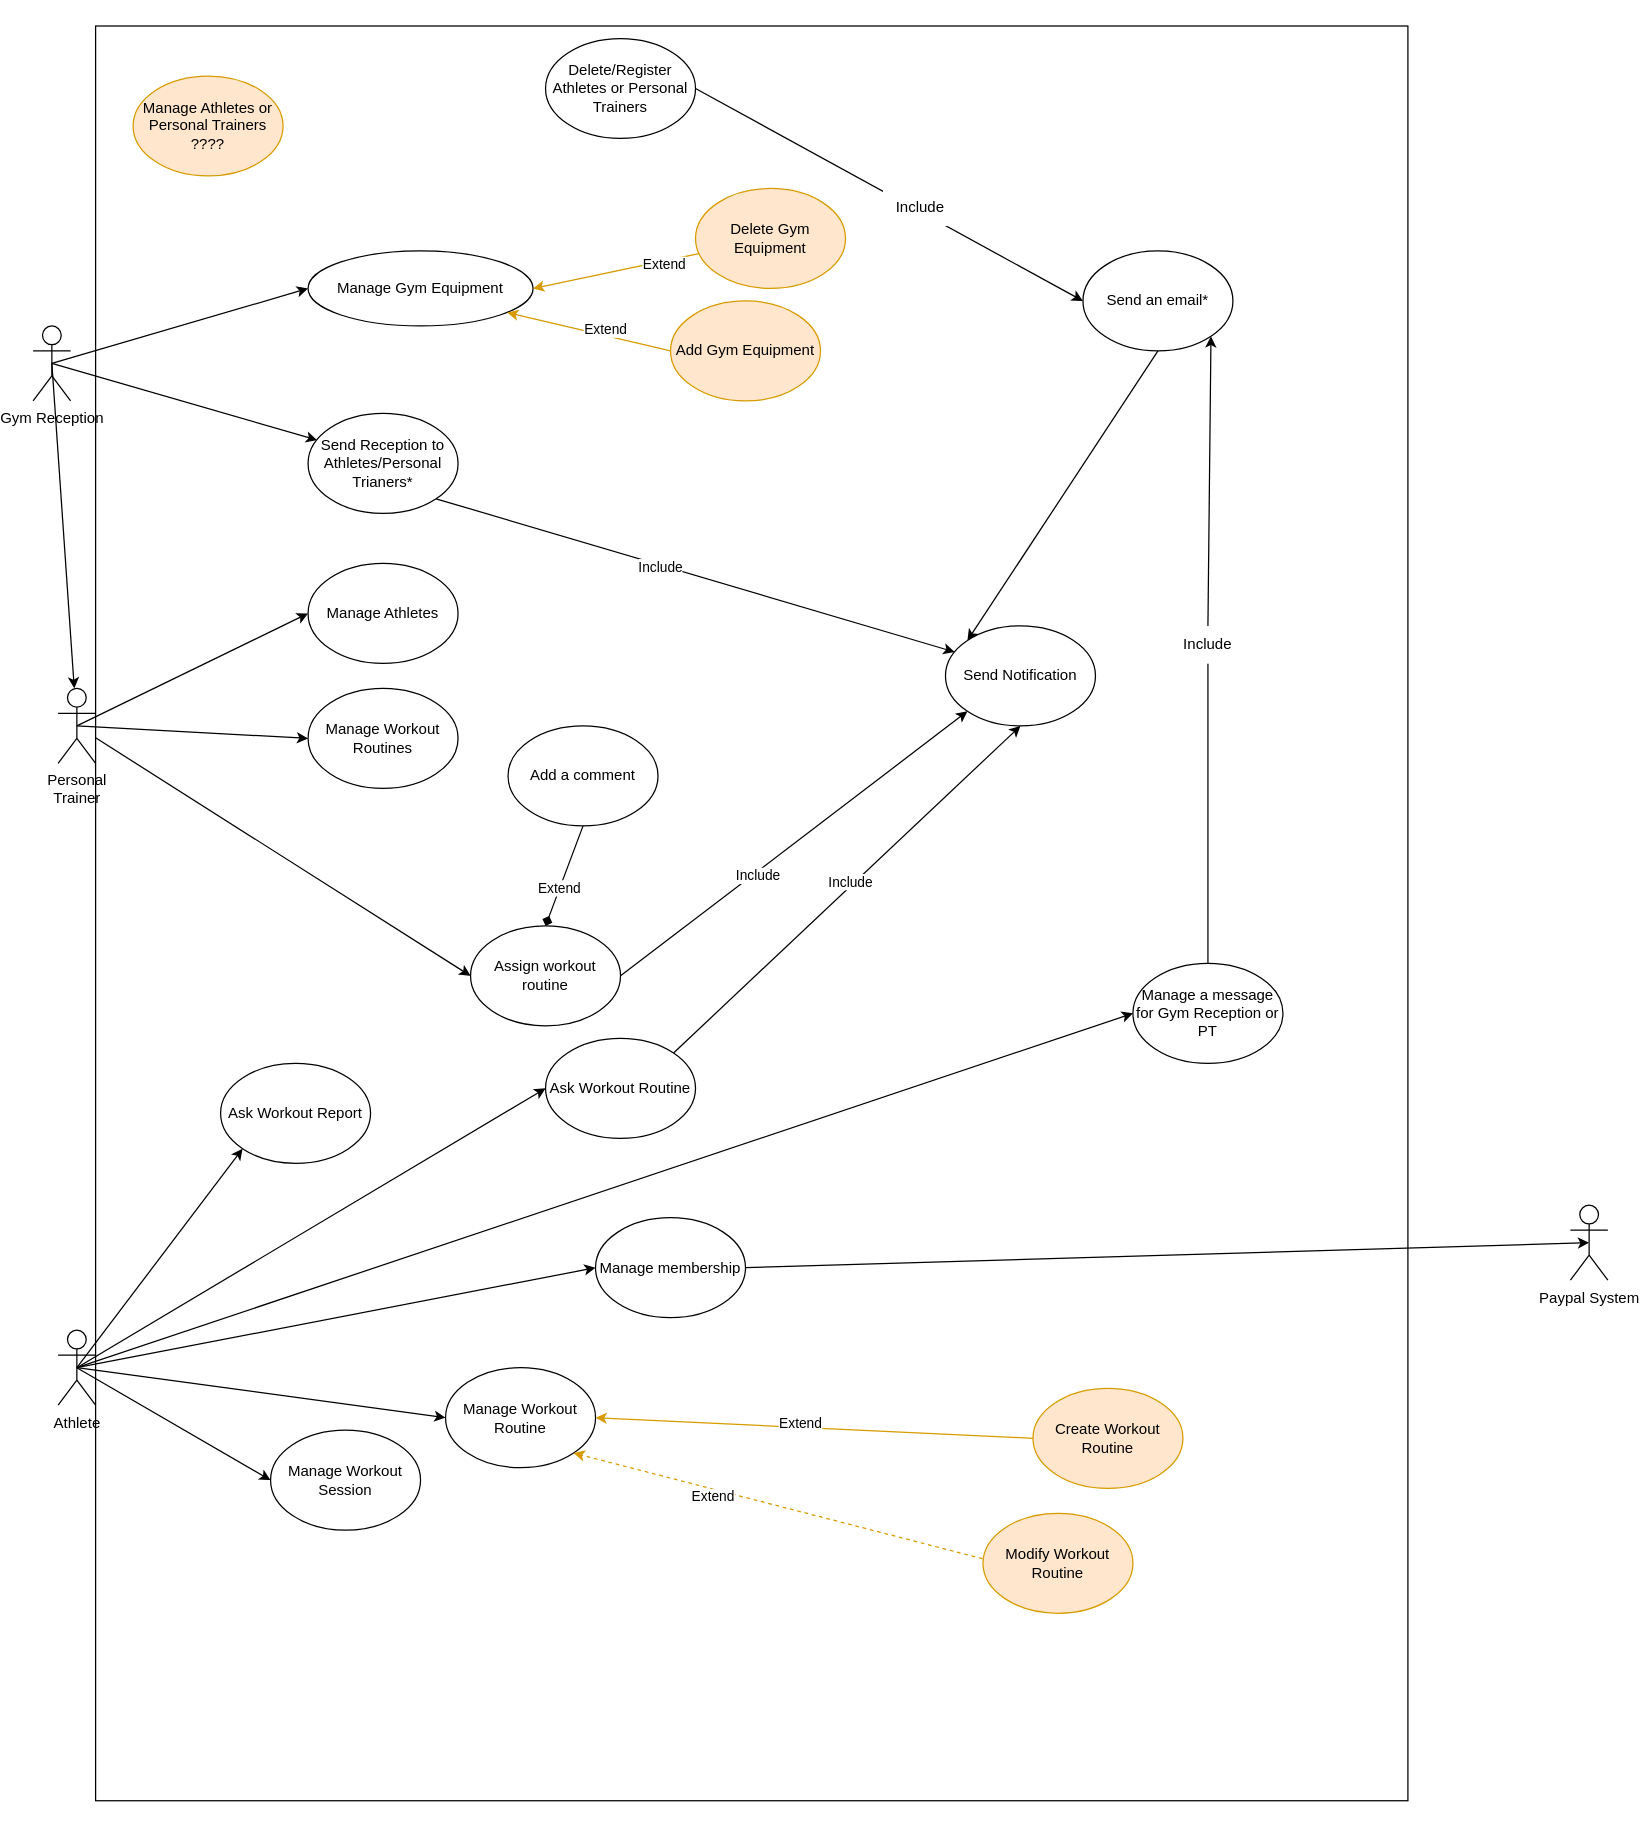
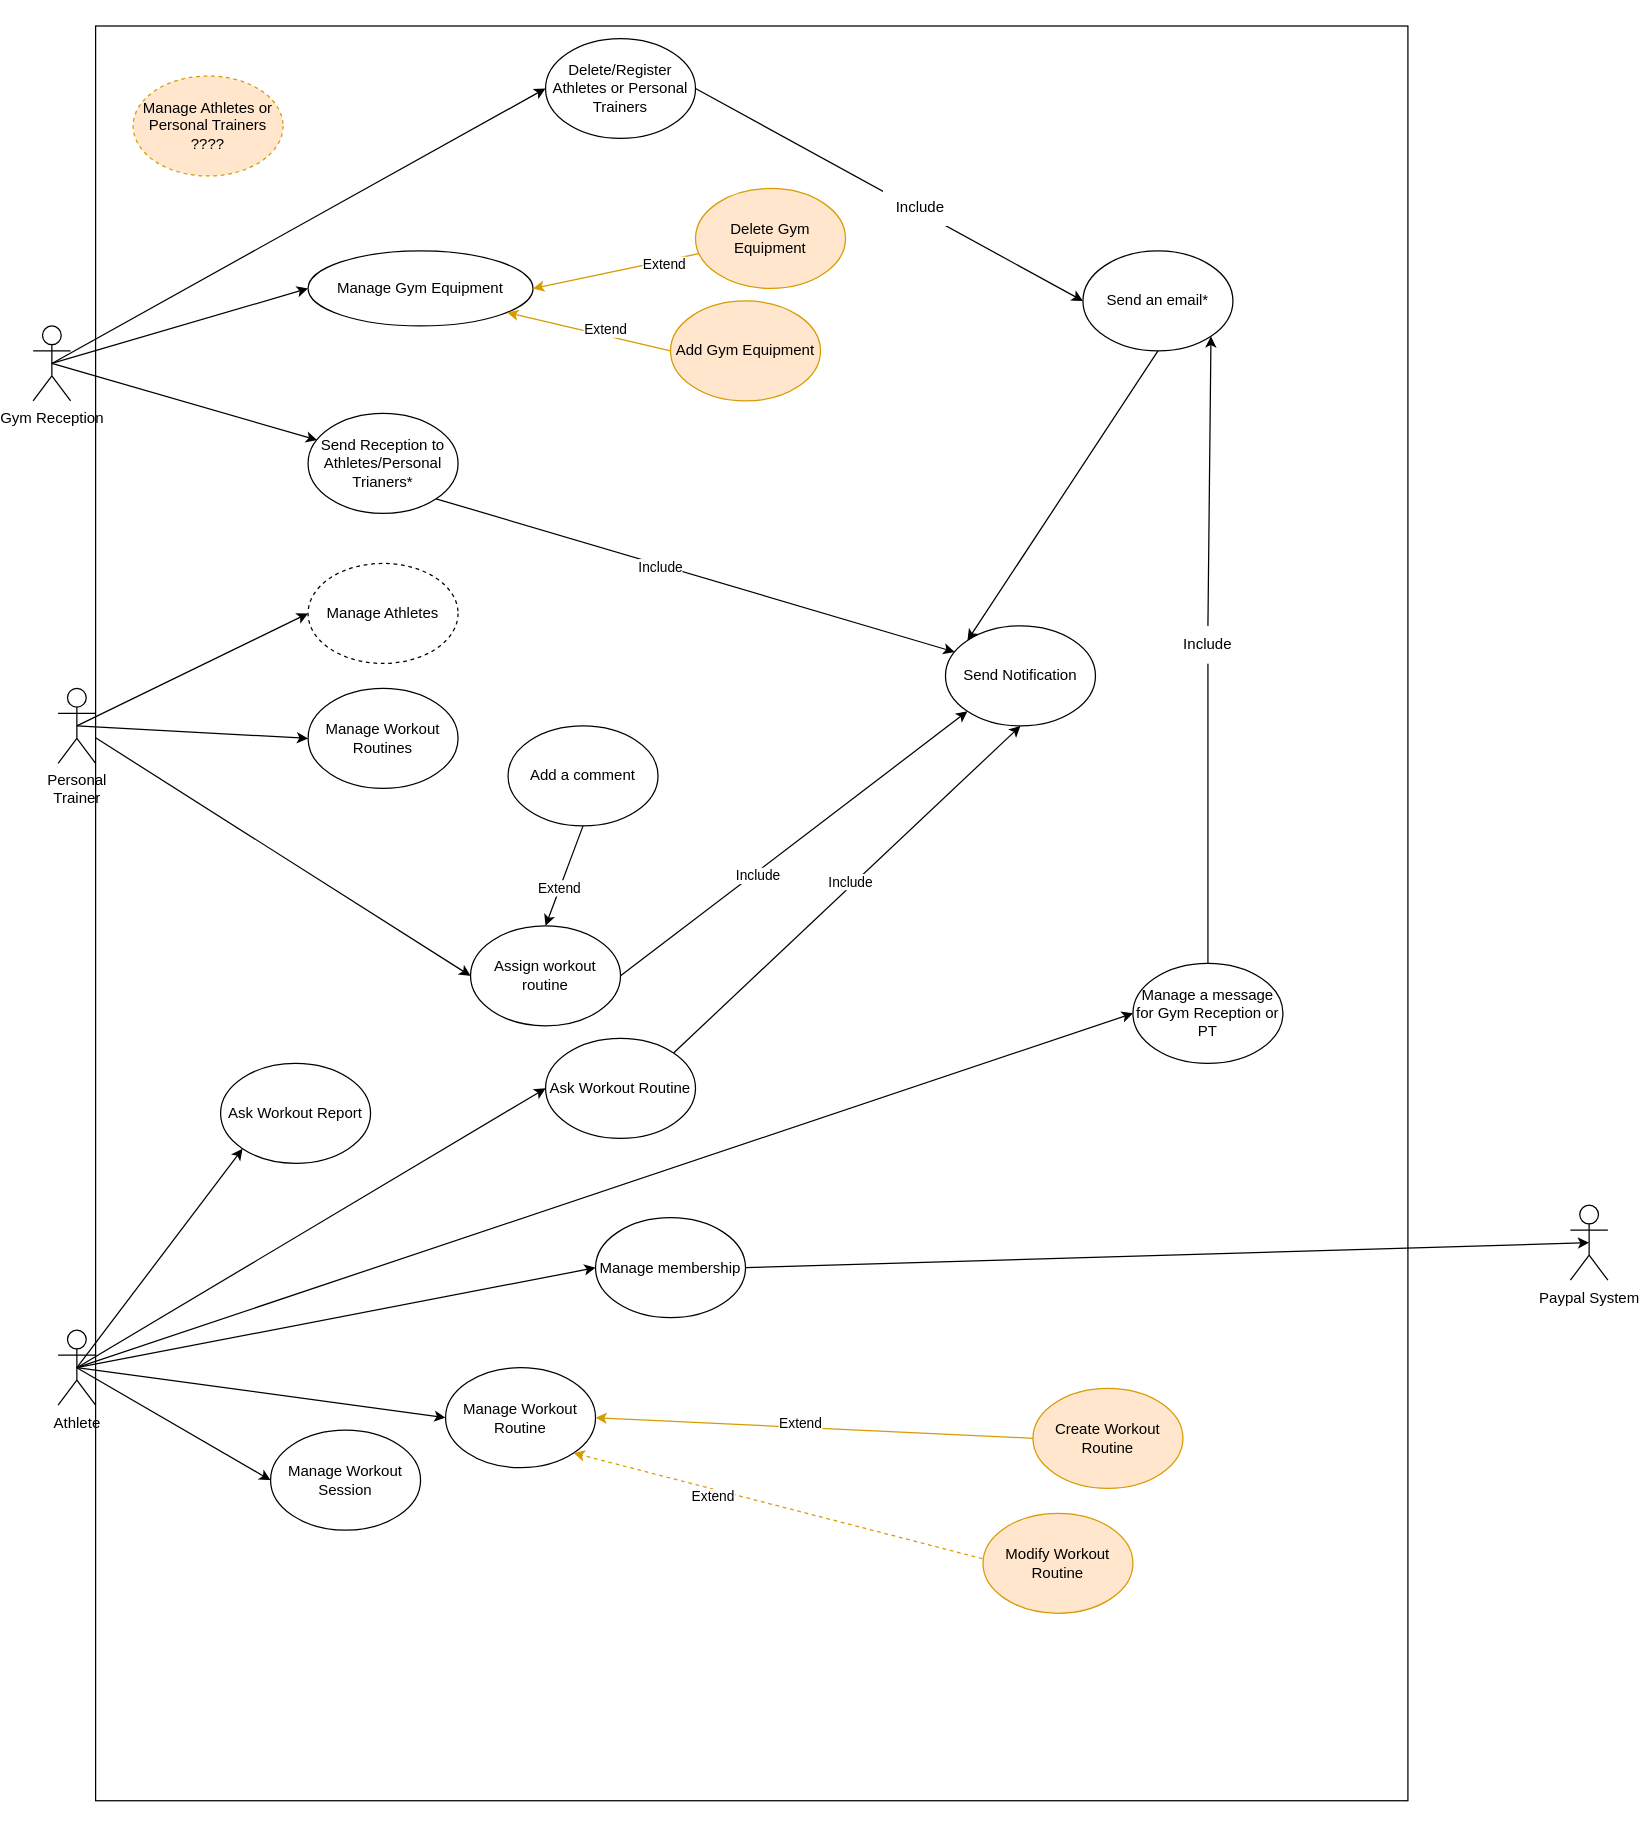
node "Manage Athletes or Personal Trainers ????": style solid -> dashed
edge "Gym Reception" -> "Personal Trainer": now "Gym Reception" -> "Delete/Register Athletes or Personal Trainers"
node "Manage Athletes": style solid -> dashed
edge "Add a comment" -> "Assign workout routine": arrowhead diamond -> classic
